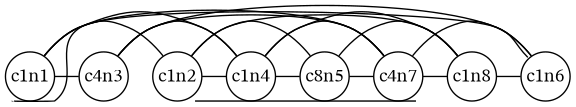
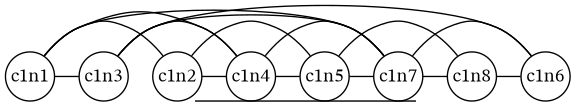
edge "c1n1" -- "c1n6": removed
edge "c1n4" -- "c1n8": removed
edge "c1n2" -- "c1n8": removed
node "c4n3": label "c4n3" -> "c1n3"
node "c8n5": label "c8n5" -> "c1n5"
node "c4n7": label "c4n7" -> "c1n7"
